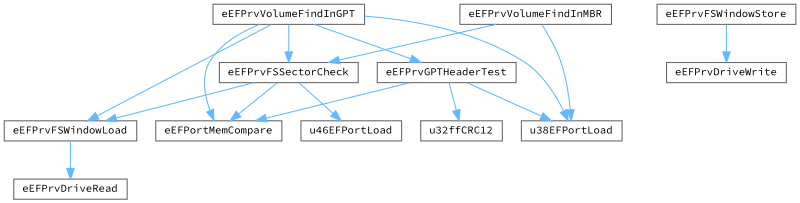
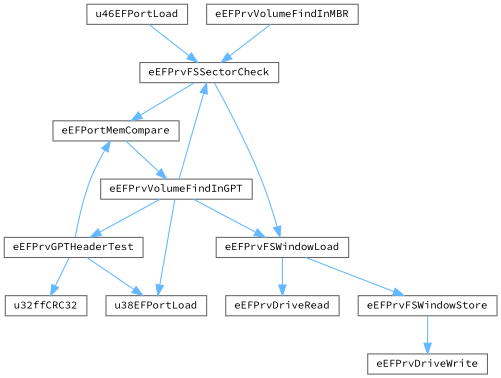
edge "eEFPrvVolumeFindInMBR" -> "u38EFPortLoad": removed
edge "eEFPrvVolumeFindInGPT" -> "eEFPortMemCompare": reversed
edge "eEFPrvFSSectorCheck" -> "u46EFPortLoad": reversed
node "u32ffCRC12": label "u32ffCRC12" -> "u32ffCRC32"
edge "eEFPrvFSWindowLoad" -> "eEFPrvFSWindowStore": added
